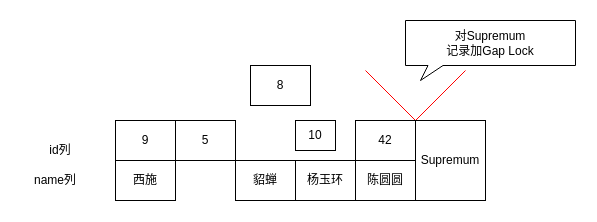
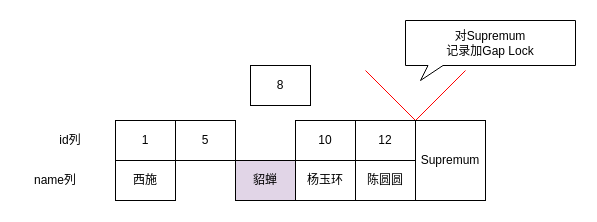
node "10": size 40x30 -> 60x40
node "9": label "9" -> "1"
node "42": label "42" -> "12"
node "id列": moved (61, 151) -> (71, 141)
node "貂蝉": fillcolor #ffffff -> #e1d5e7
